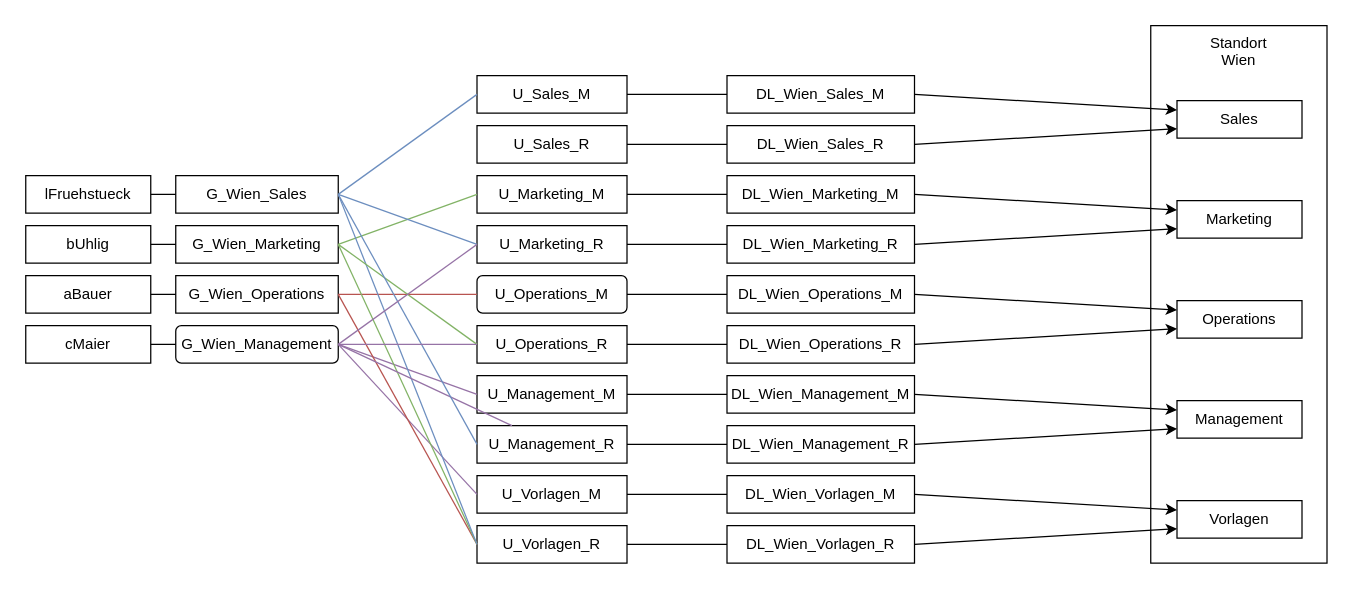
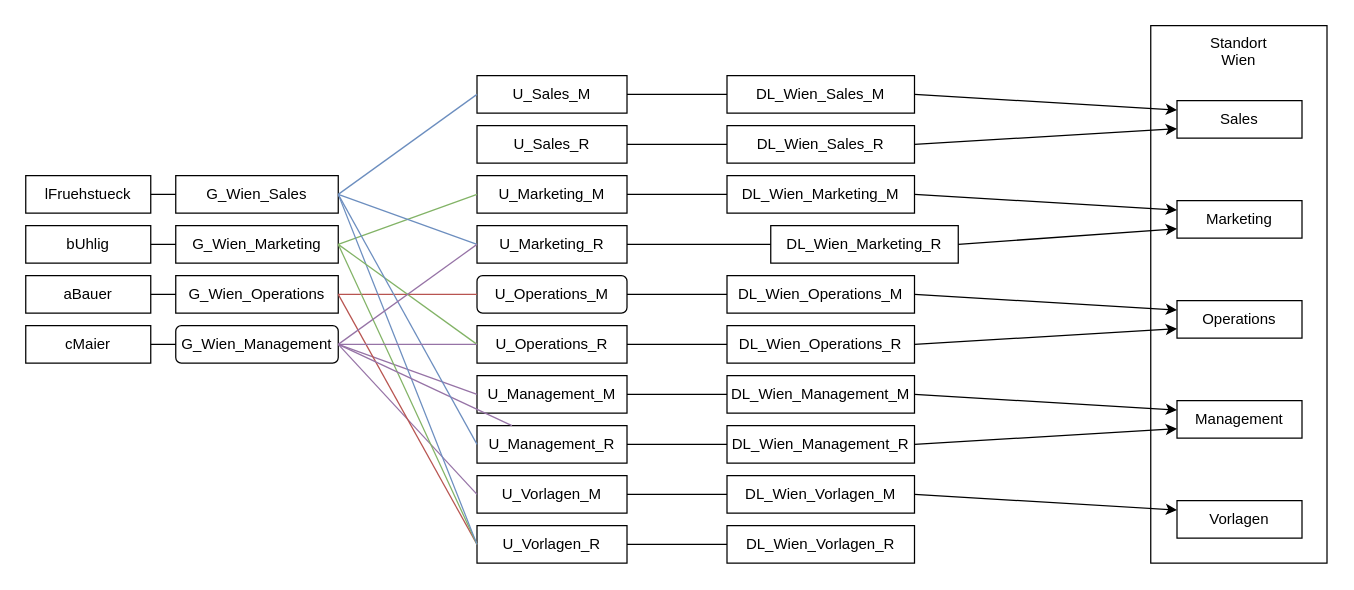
node "DL_Wien_Marketing_R": moved (821, 244) -> (864, 244)
edge "DL_Wien_Vorlagen_R" -> "Vorlagen": removed
